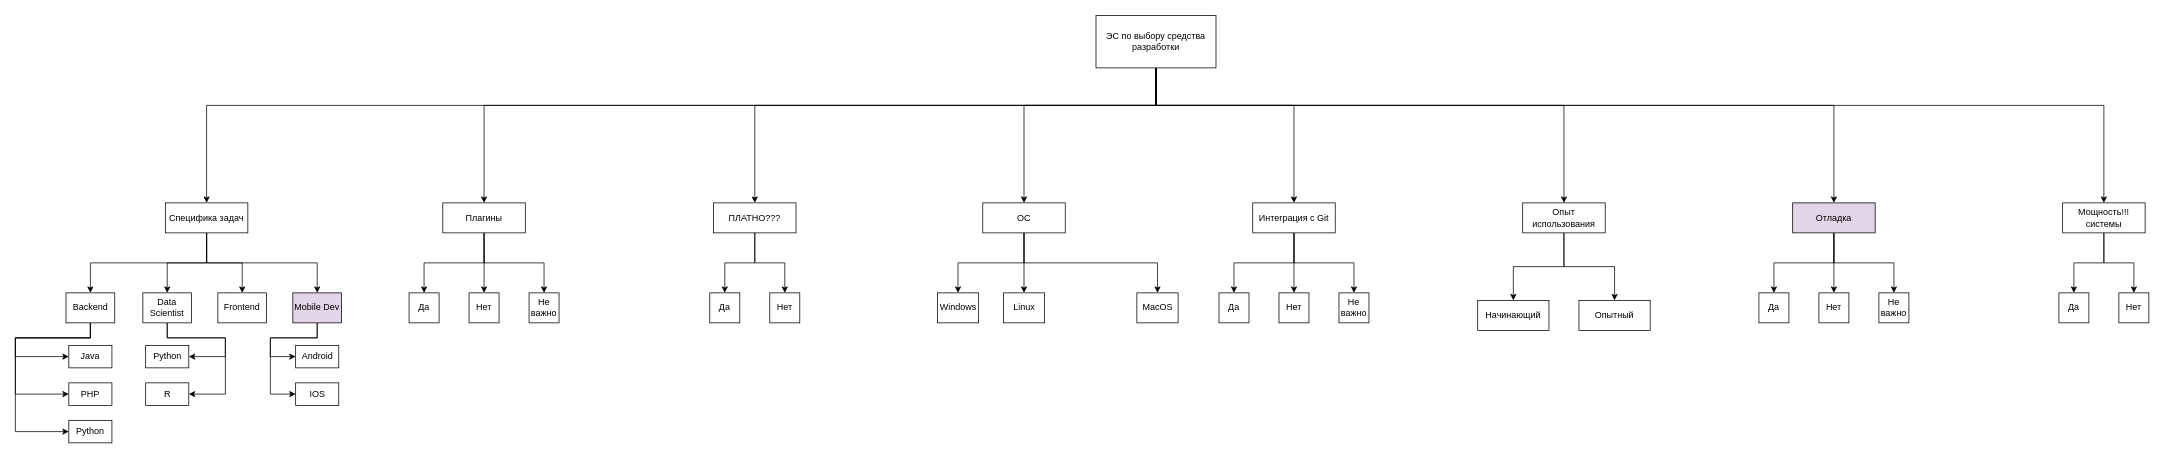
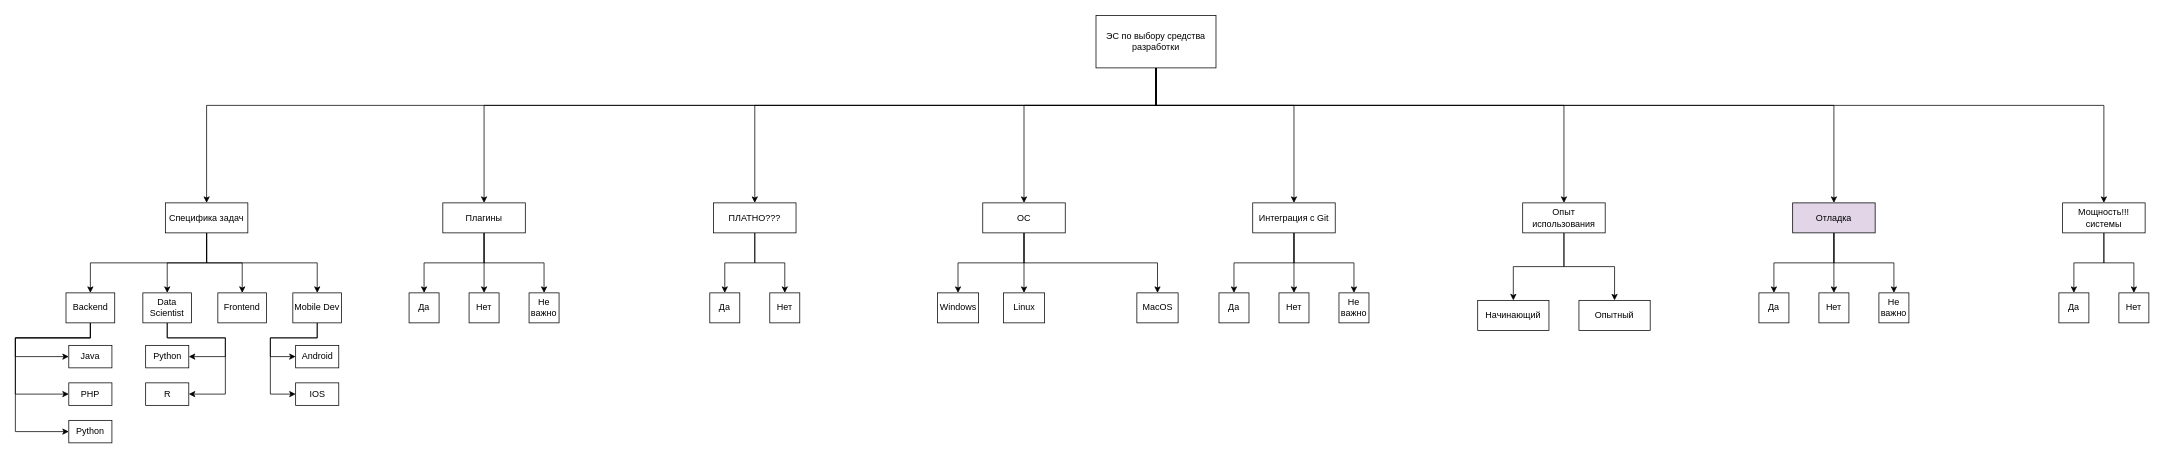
node "Mobile Dev": fillcolor #e1d5e7 -> #ffffff
